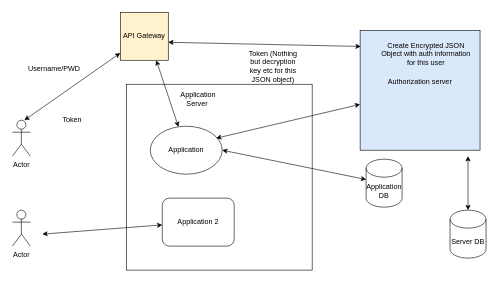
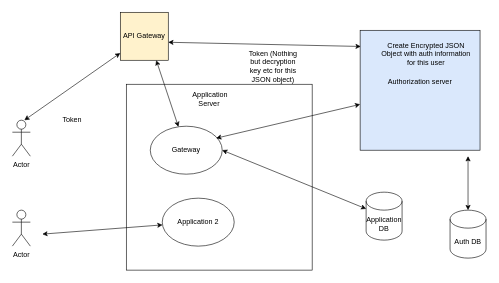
node "Username/PWD": removed
node "Application Server": moved (198, 99) -> (210, 99)
node "Application": label "Application" -> "Gateway"
node "Application DB": moved (384, 183) -> (384, 216)
node "Application 2": shape rounded rectangle -> ellipse
node "Server DB": label "Server DB" -> "Auth DB"
